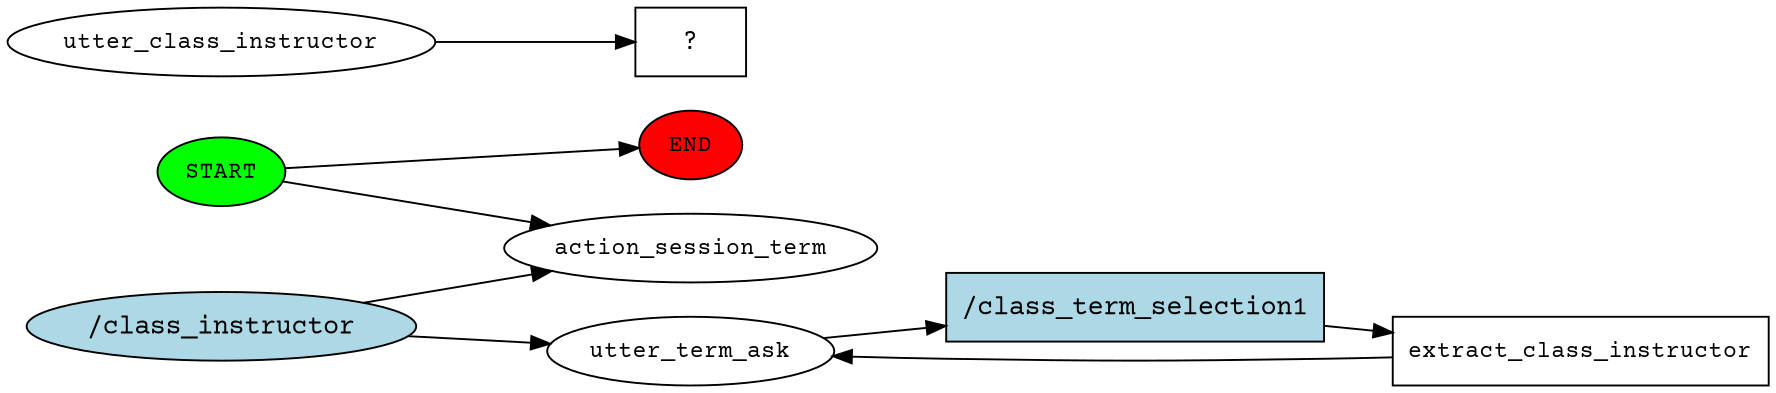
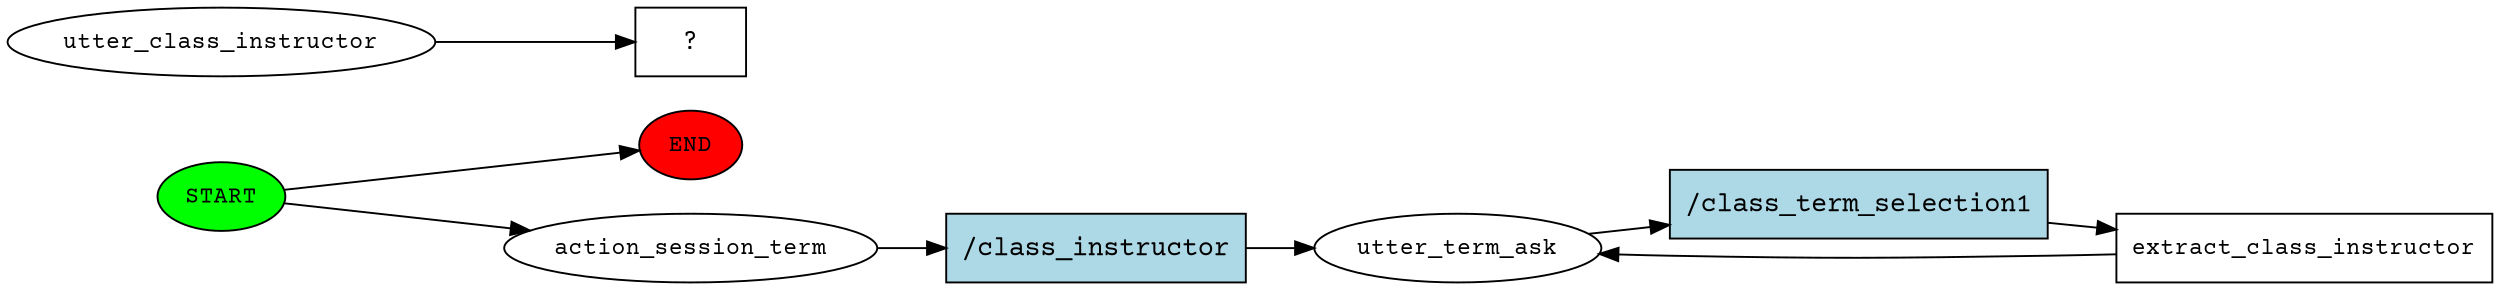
edge "/class_instructor" -> "action_session_term": reversed
node "/class_instructor": shape ellipse -> box
